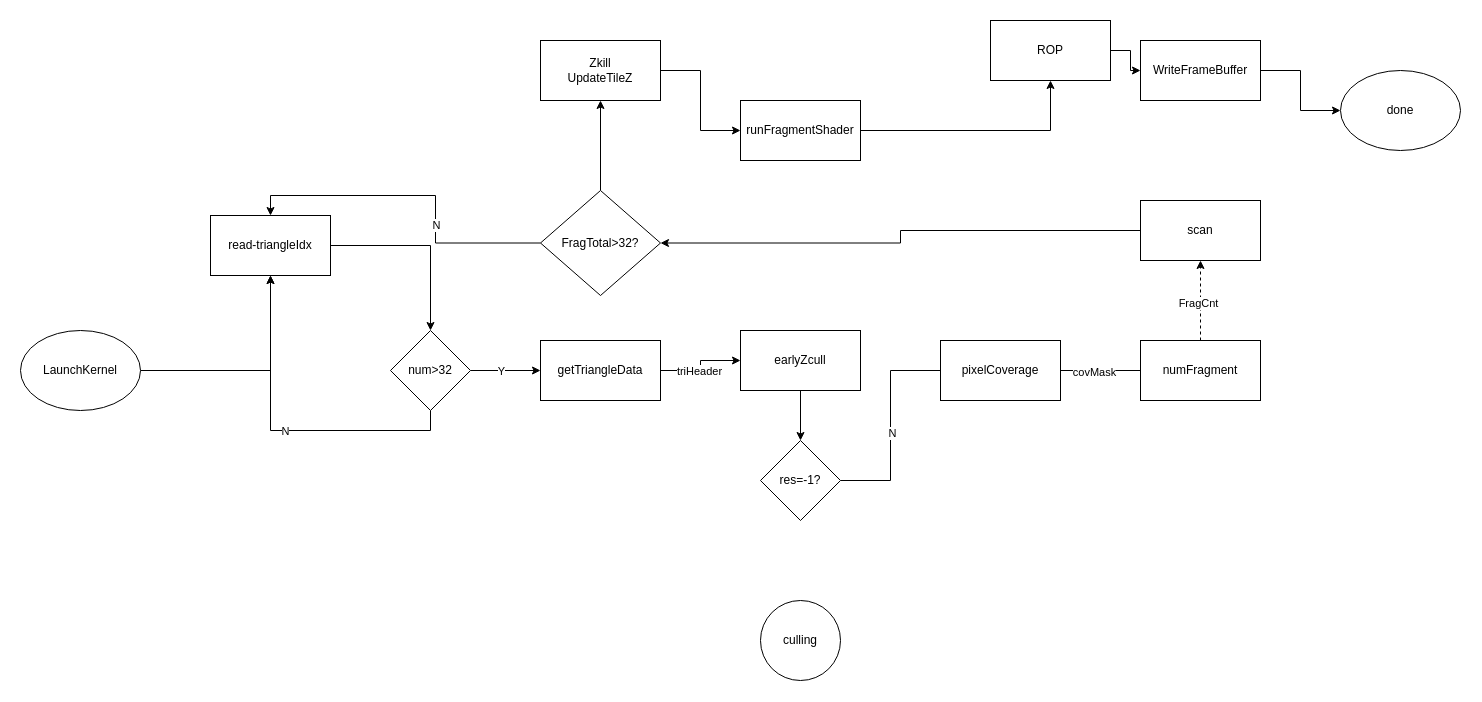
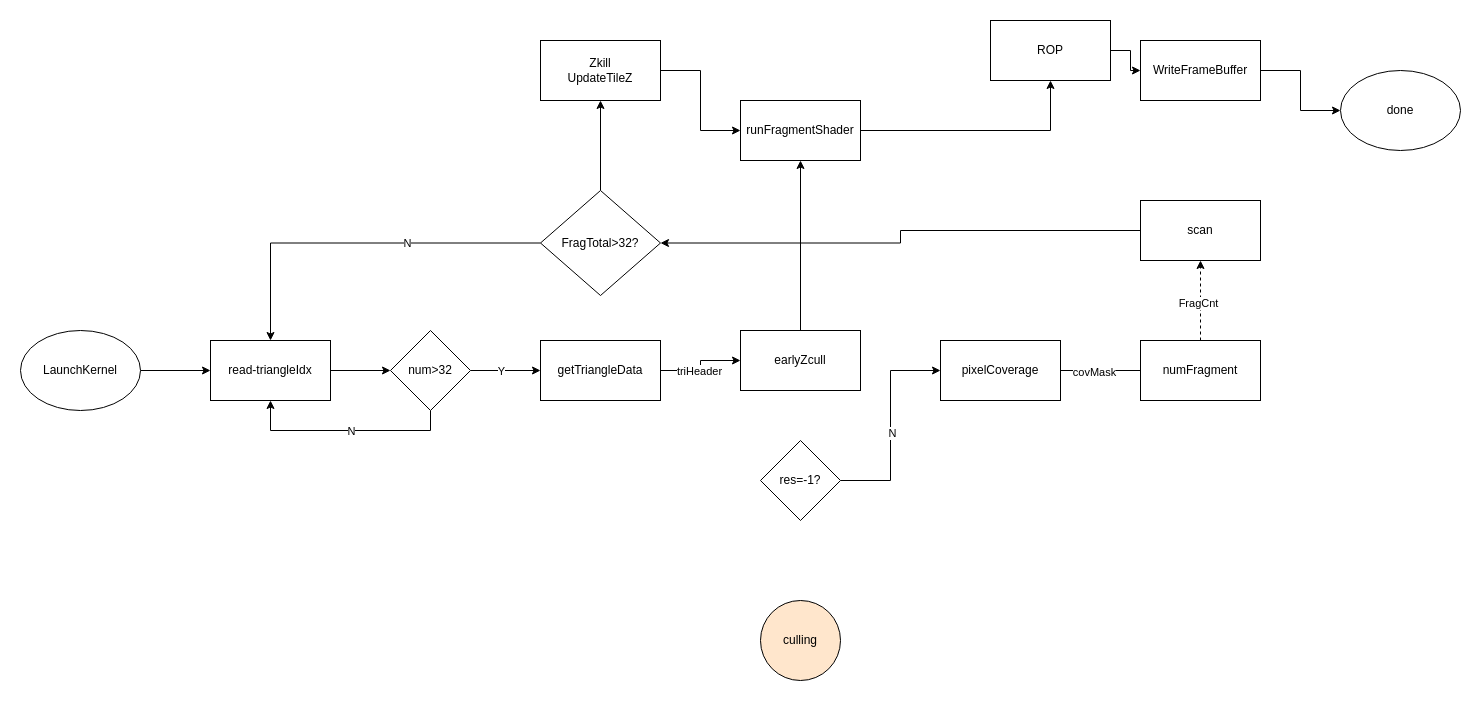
node "read-triangleIdx": moved (271, 246) -> (271, 371)
edge "pixelCoverage" -- "res=-1?": arrowhead none -> classic
edge "earlyZcull" -> "res=-1?": now "earlyZcull" -> "runFragmentShader"
node "culling": fillcolor #ffffff -> #ffe6cc
